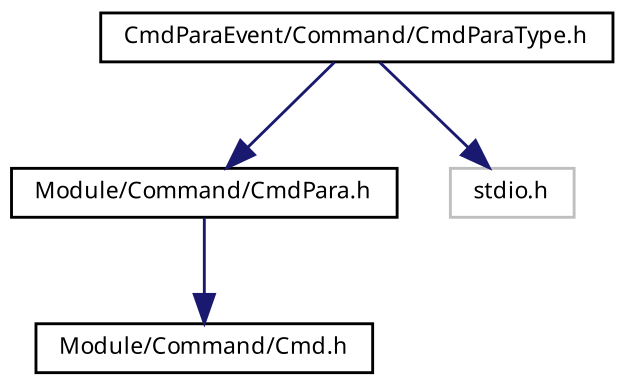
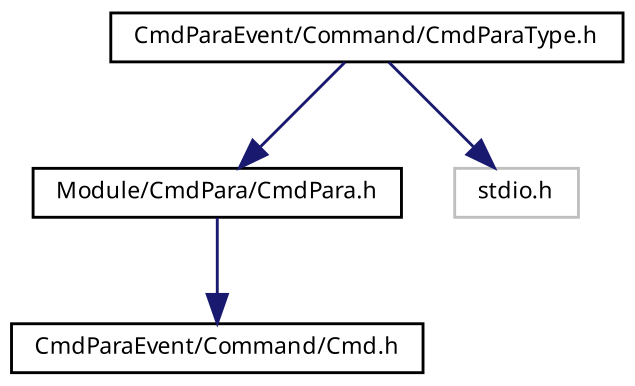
node "Module/Command/CmdPara.h": label "Module/Command/CmdPara.h" -> "Module/CmdPara/CmdPara.h"
node "Module/Command/Cmd.h": label "Module/Command/Cmd.h" -> "CmdParaEvent/Command/Cmd.h"
